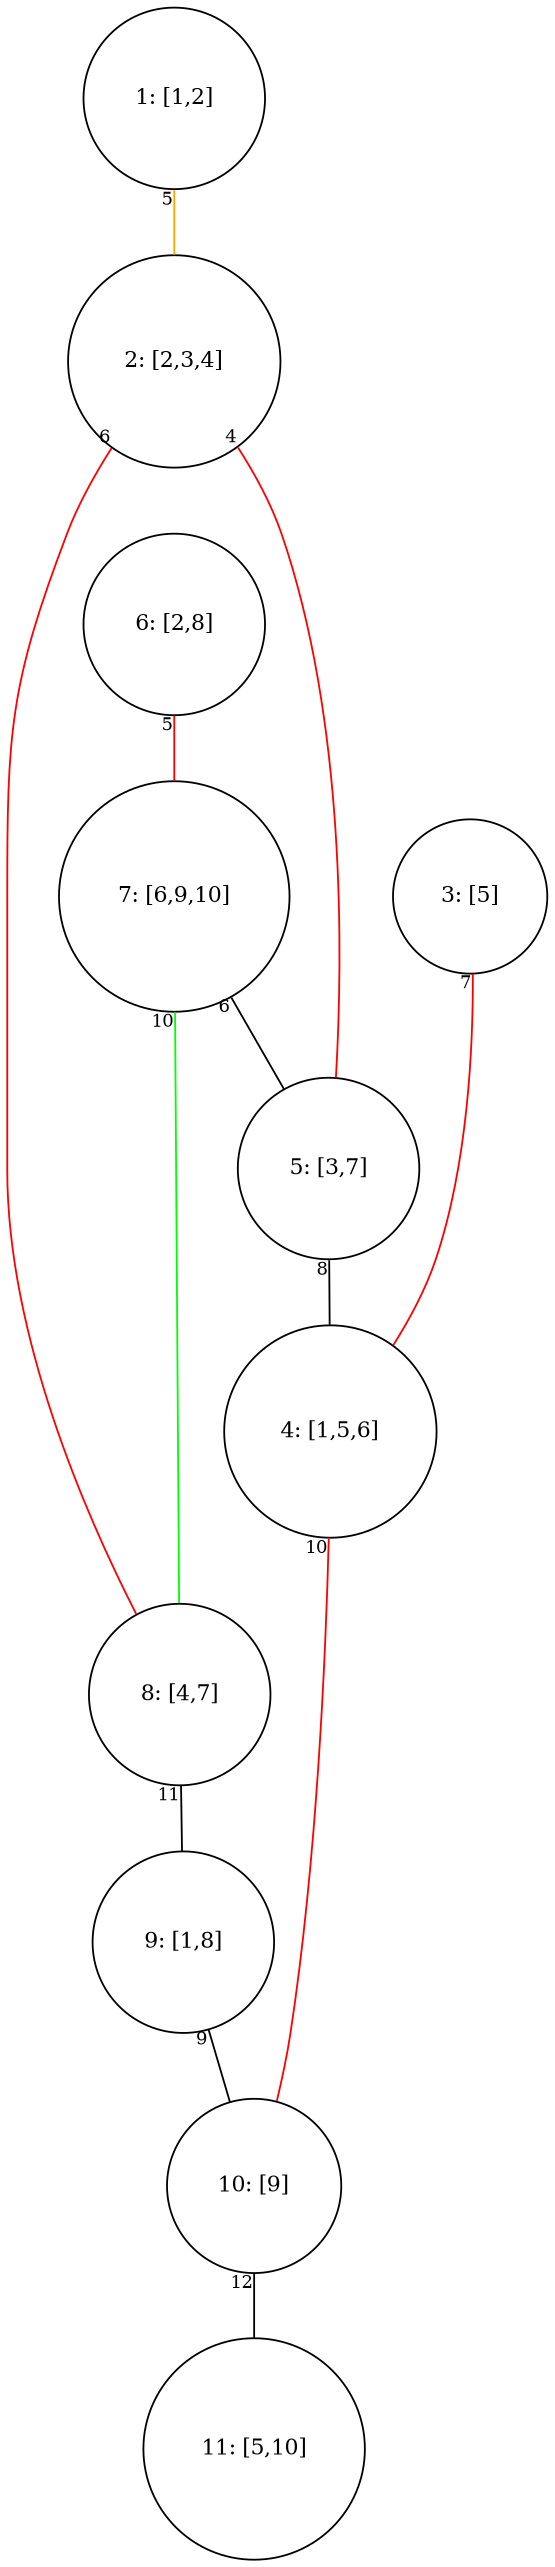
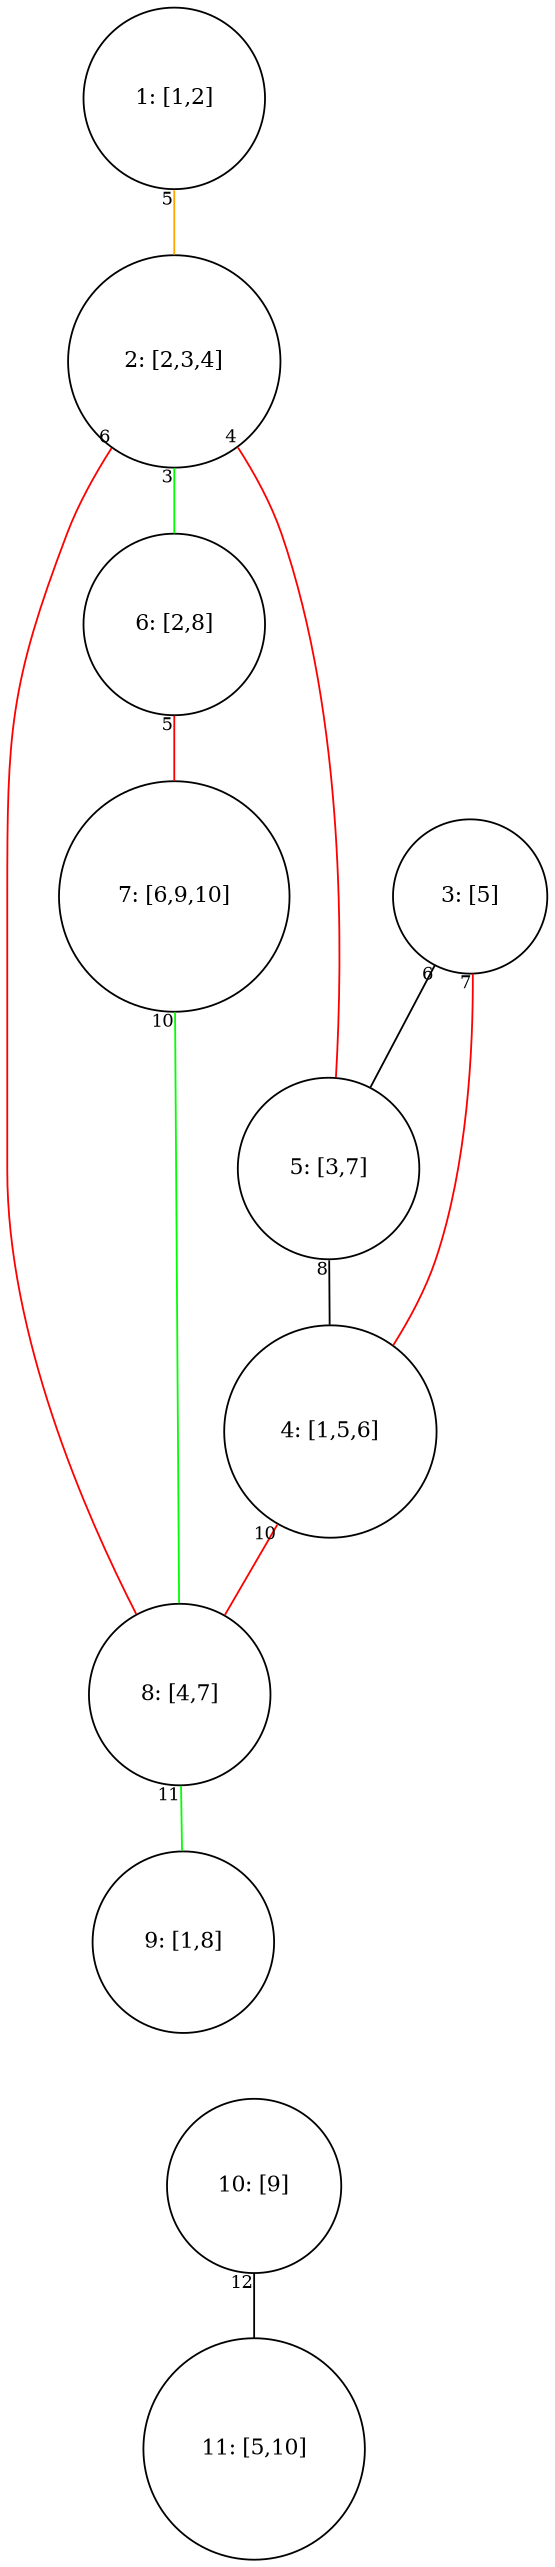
edge "2: [2,3,4]" -- "6: [2,8]": added
edge "7: [6,9,10]" -- "5: [3,7]": now "3: [5]" -- "5: [3,7]"
edge "8: [4,7]" -- "9: [1,8]": color black -> green
edge "4: [1,5,6]" -- "10: [9]": now "4: [1,5,6]" -- "8: [4,7]"
edge "9: [1,8]" -- "10: [9]": removed
